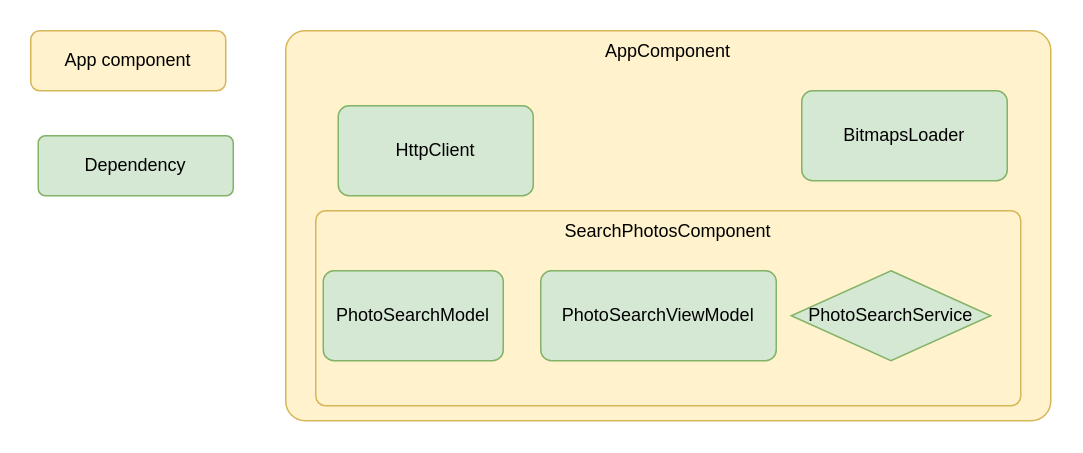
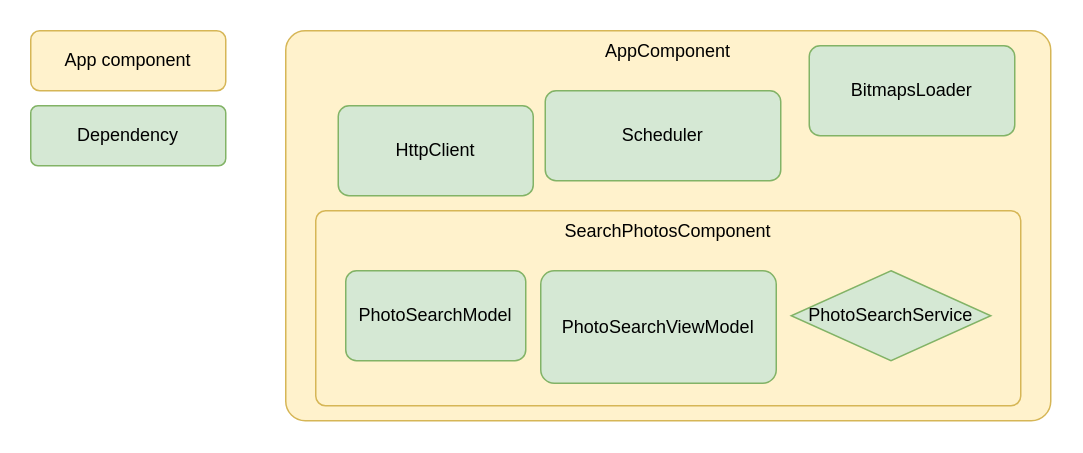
node "Scheduler": added
node "BitmapsLoader": moved (905, 136) -> (912, 91)
node "Dependency": moved (136, 166) -> (128, 136)
node "PhotoSearchModel": moved (413, 316) -> (436, 316)
node "PhotoSearchViewModel": size 236x90 -> 236x113
